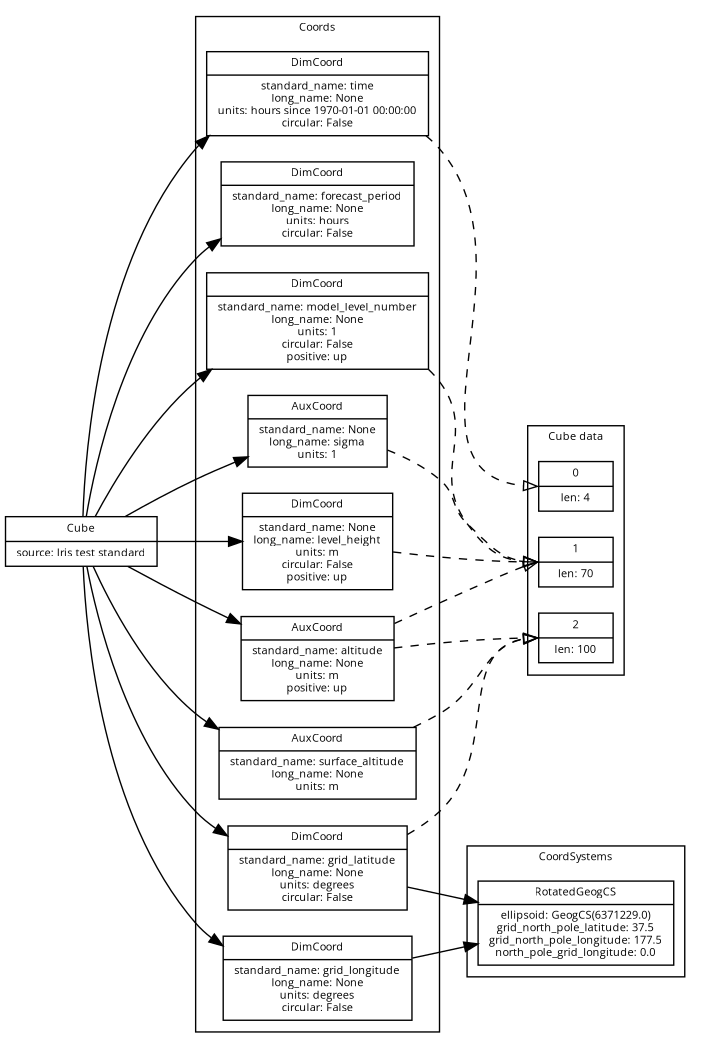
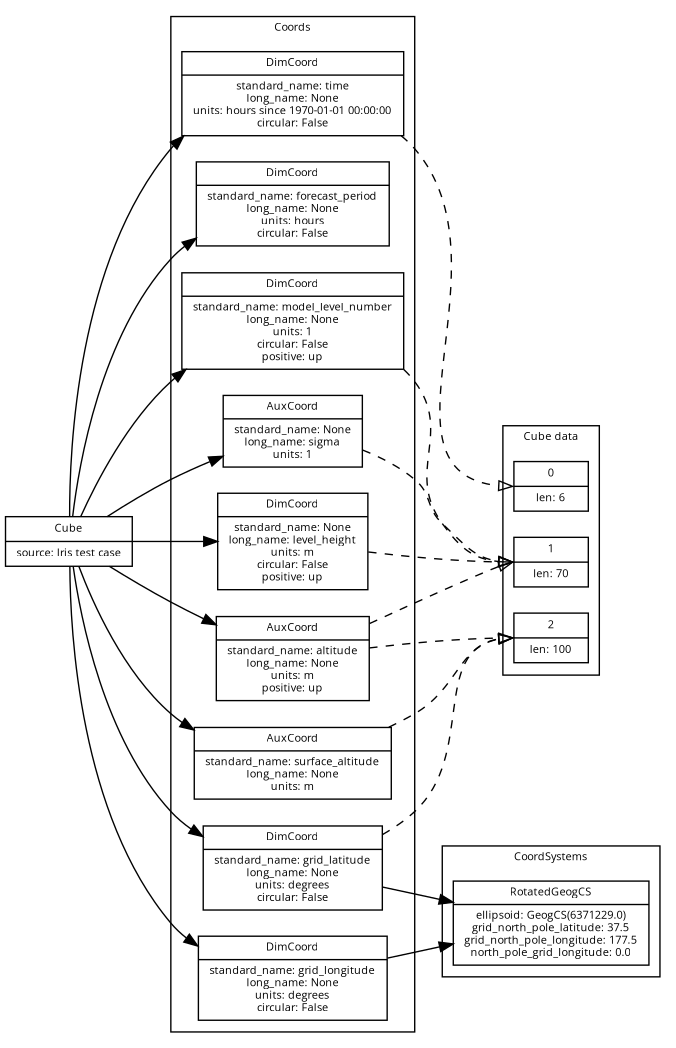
node "0": text "len: 4" -> "len: 6"
node "Cube": text "source: Iris test standard" -> "source: Iris test case"
